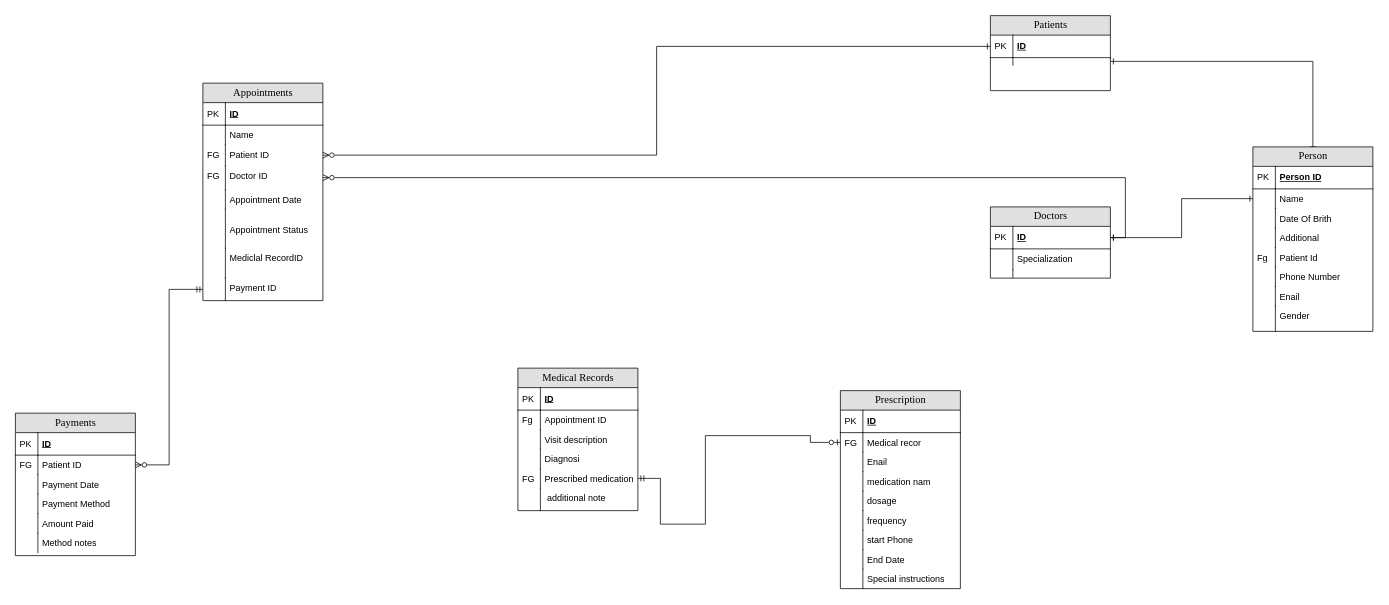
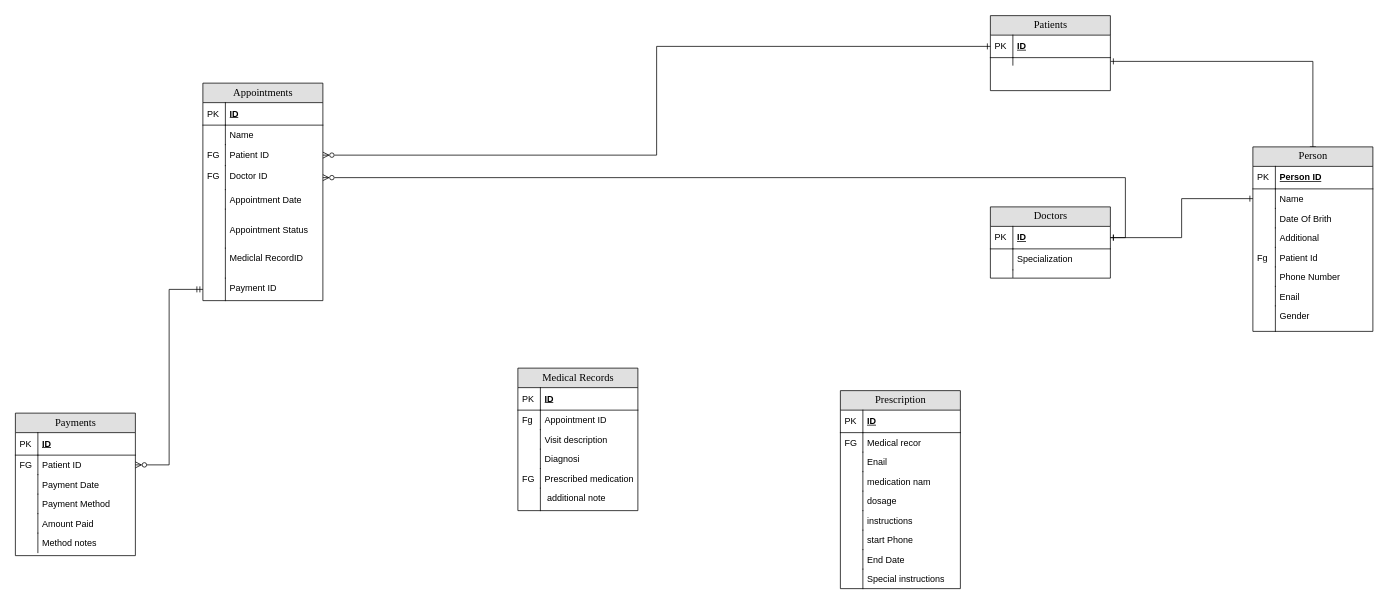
edge "Medical recor" -- "Prescribed medication": removed
node "frequency": label "frequency" -> "instructions"
